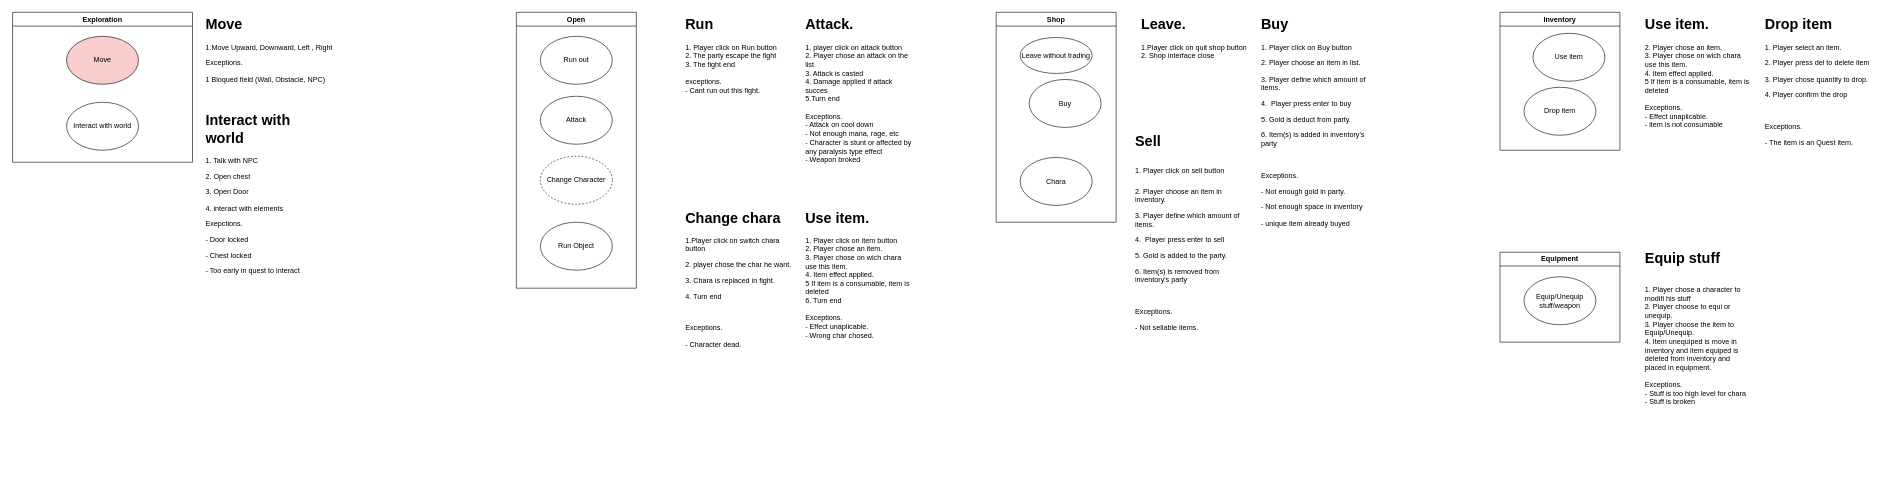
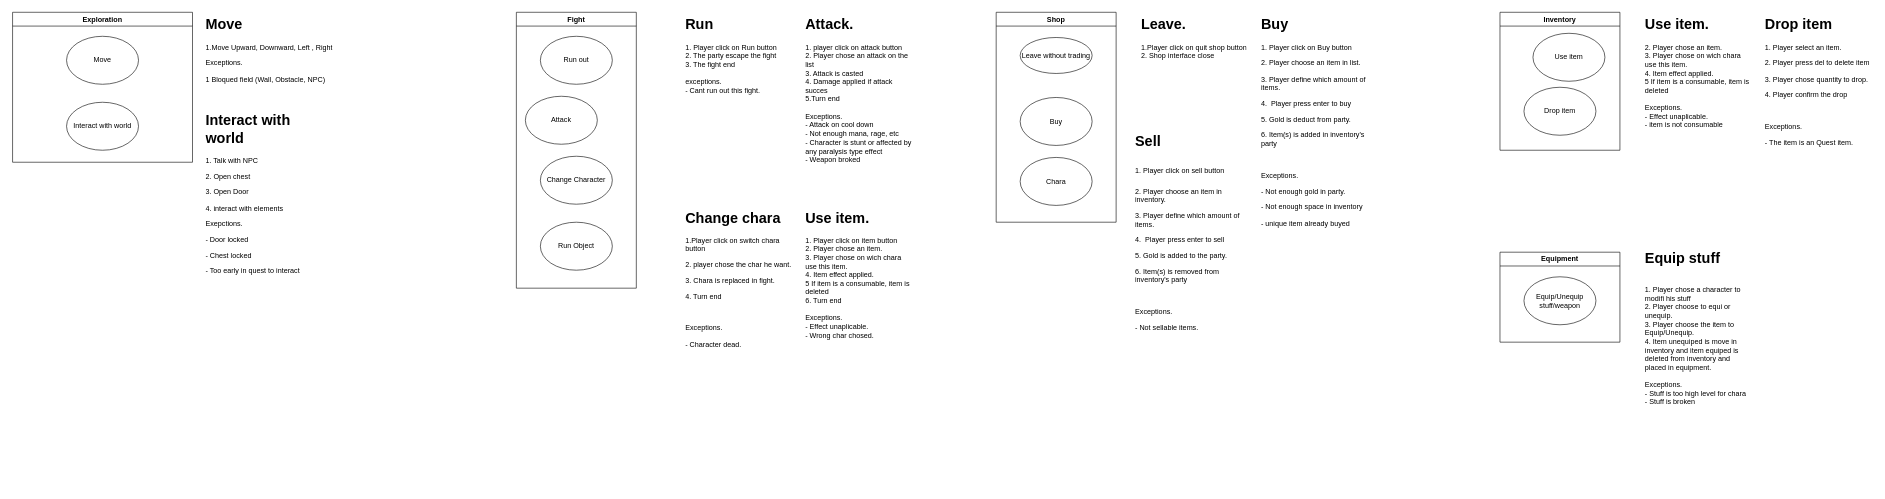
node "Open": label "Open" -> "Fight"
node "Move": fillcolor #f8cecc -> #ffffff
node "Buy": moved (1065, 104) -> (1056, 122)
node "Attack": moved (576, 120) -> (561, 120)
node "Change Character": style dashed -> solid
